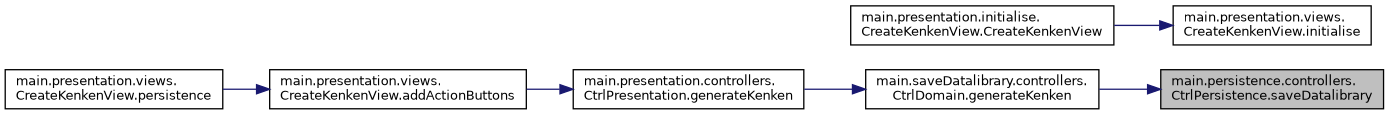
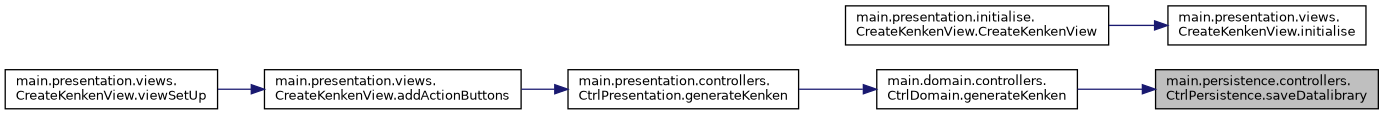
node "main.presentation.views. CreateKenkenView.persistence": label "main.presentation.views. CreateKenkenView.persistence" -> "main.presentation.views. CreateKenkenView.viewSetUp"
node "main.saveDatalibrary.controllers. CtrlDomain.generateKenken": label "main.saveDatalibrary.controllers. CtrlDomain.generateKenken" -> "main.domain.controllers. CtrlDomain.generateKenken"
